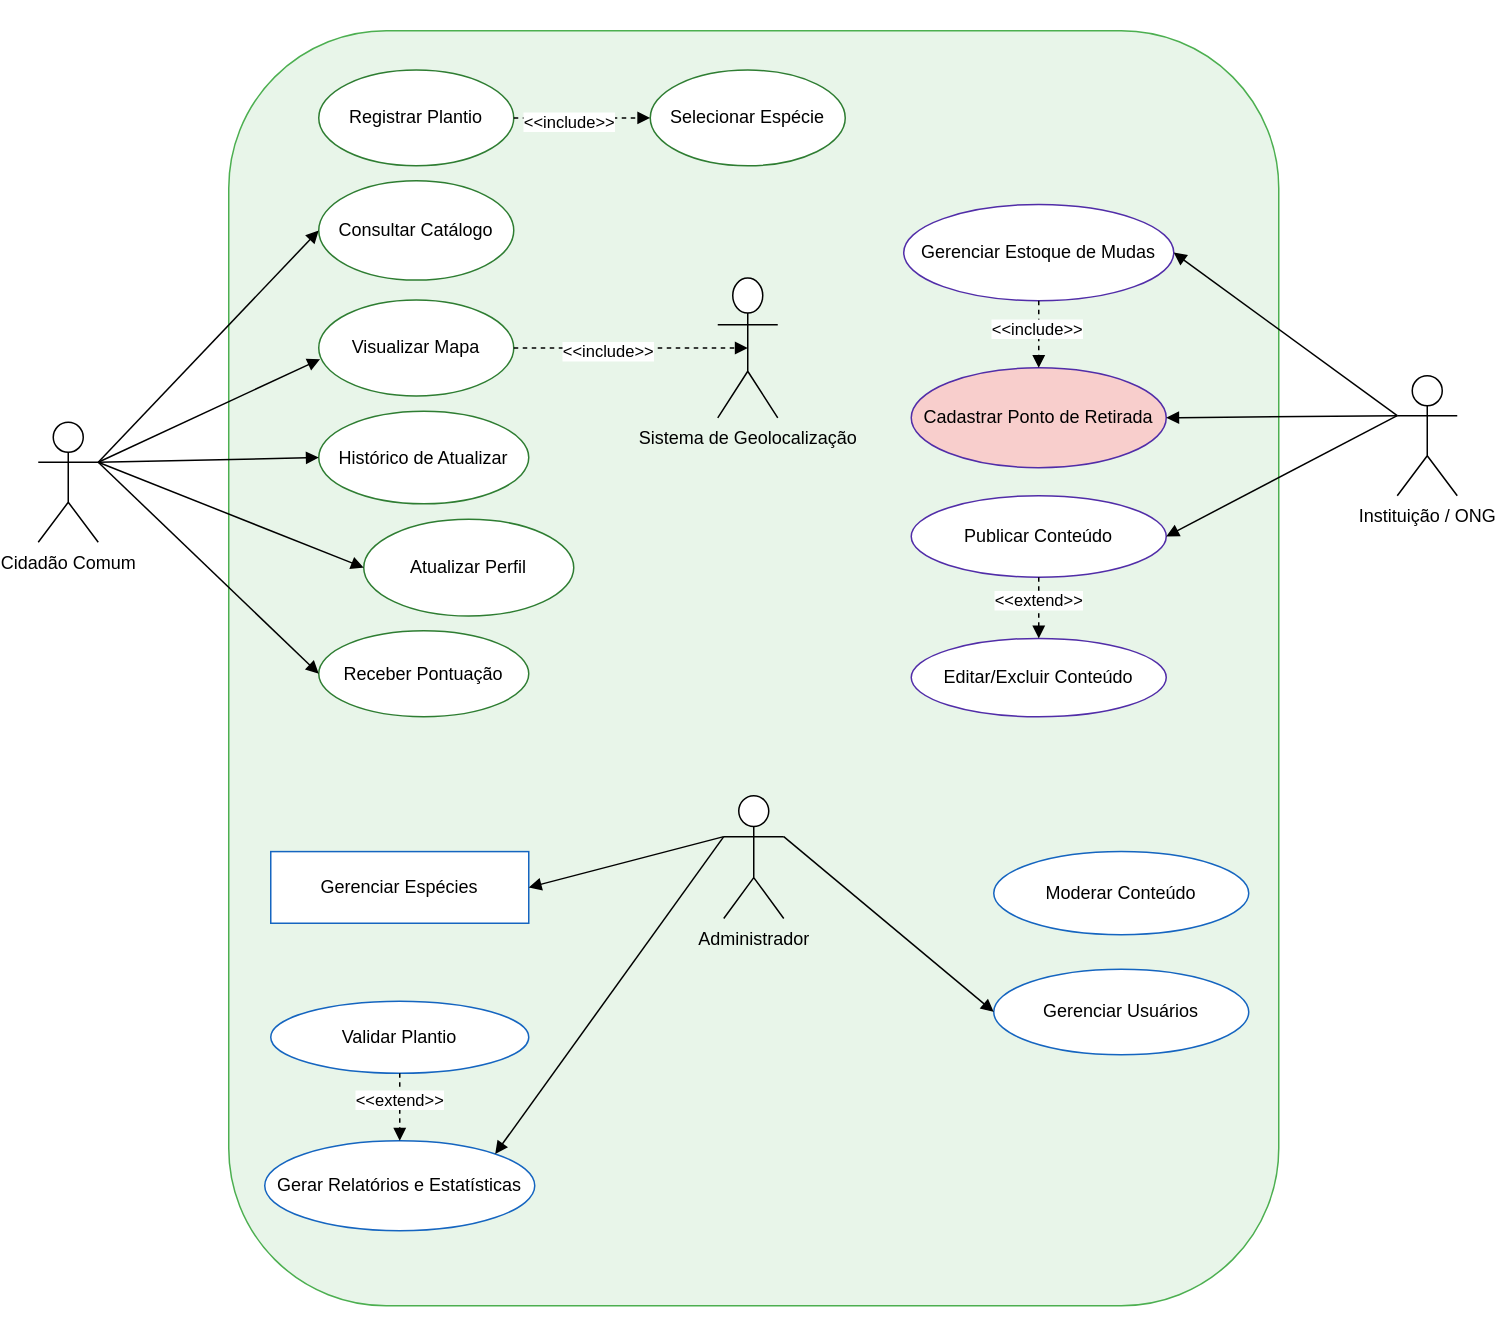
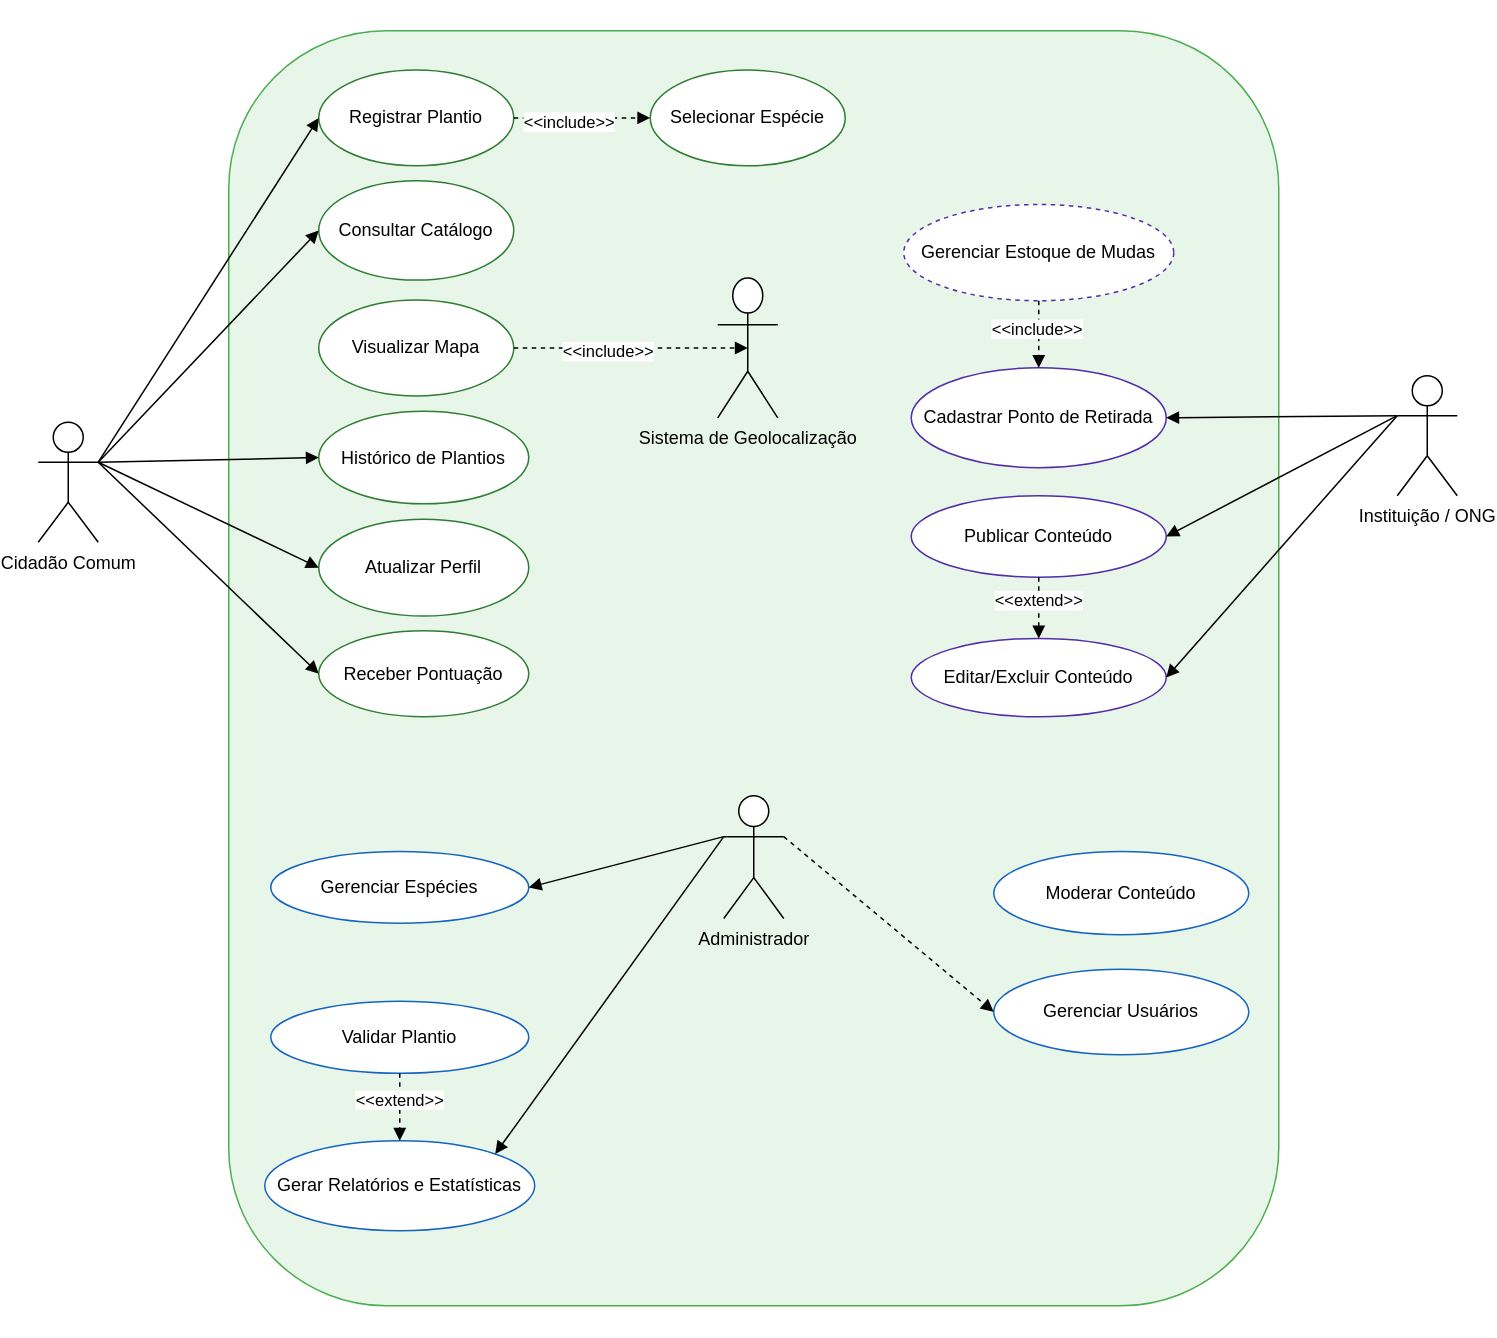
node "Gerenciar Estoque de Mudas": style solid -> dashed
edge "Cidadão Comum" -> "Registrar Plantio": added
edge "Instituição / ONG" -> "Gerenciar Estoque de Mudas": removed
edge "Cidadão Comum" -> "Visualizar Mapa": removed
node "Cadastrar Ponto de Retirada": fillcolor #f8cecc -> #ffffff
node "Histórico de Atualizar": label "Histórico de Atualizar" -> "Histórico de Plantios"
edge "Instituição / ONG" -> "Editar/Excluir Conteúdo": added
node "Atualizar Perfil": moved (469, 568) -> (424, 568)
node "Gerenciar Espécies": shape rectangle -> ellipse
edge "Administrador" -> "Gerenciar Usuários": style solid -> dashed
